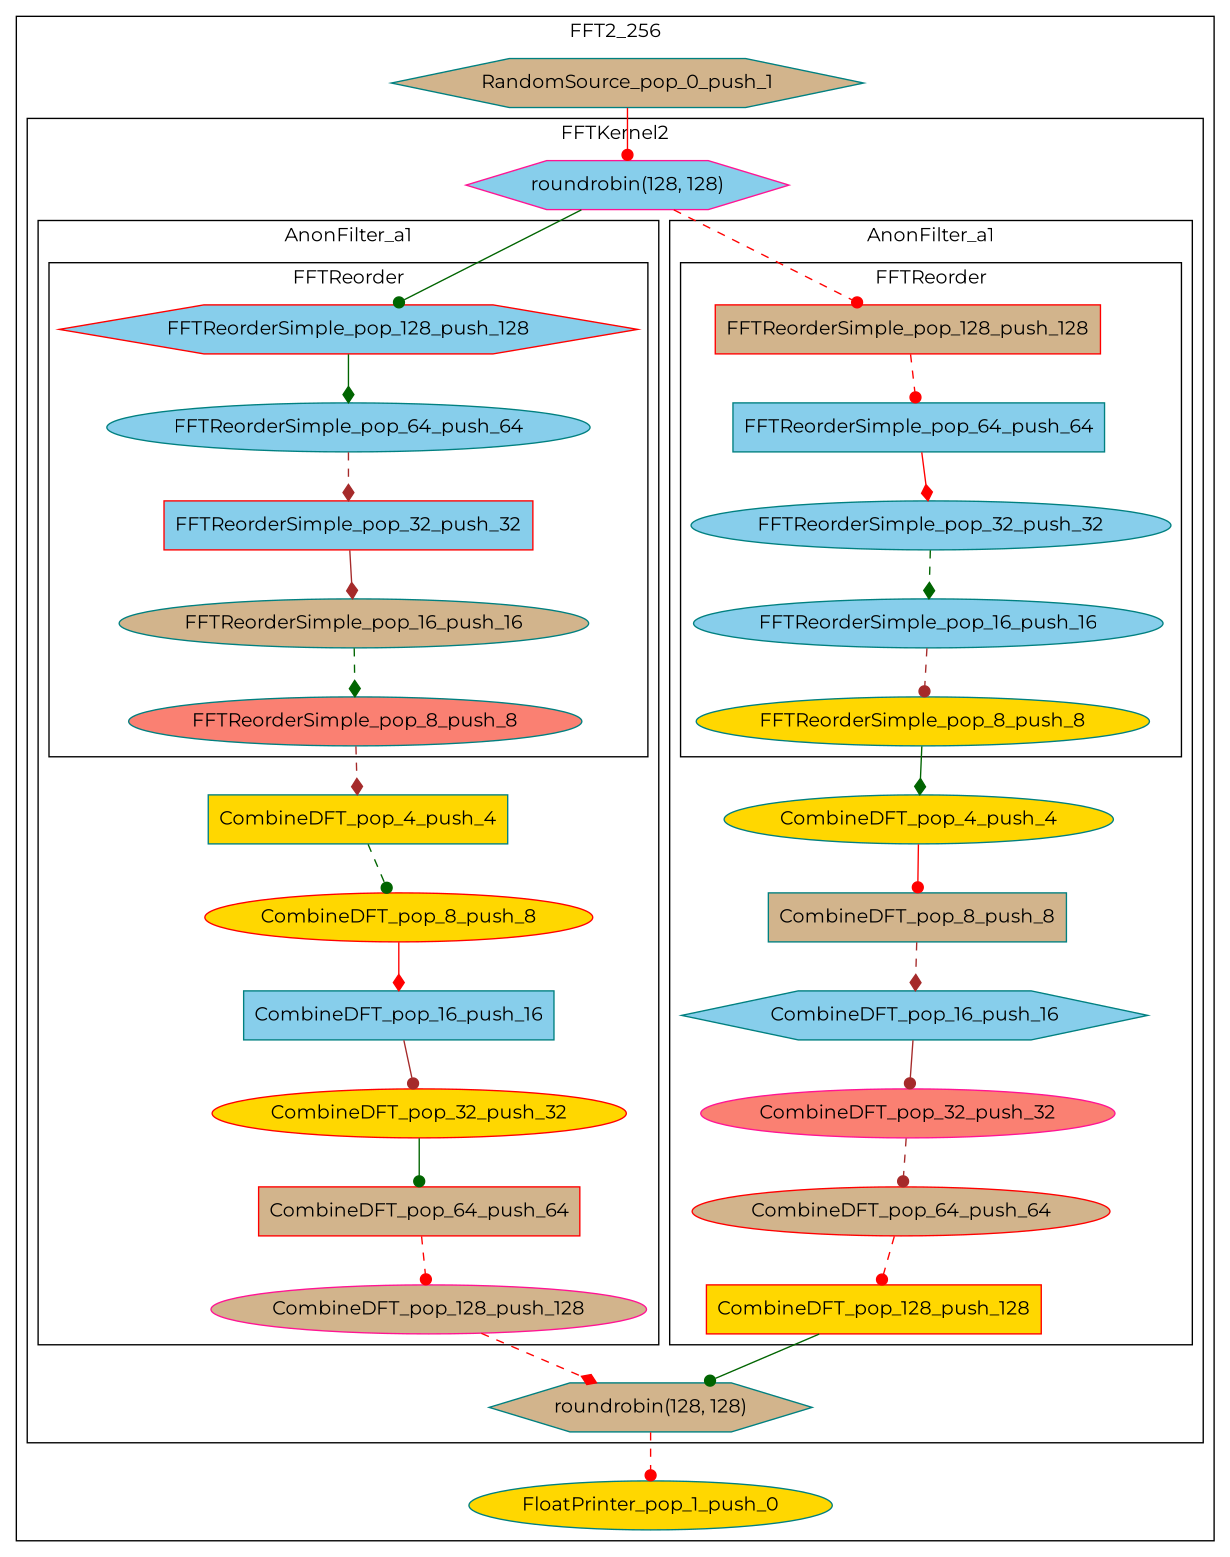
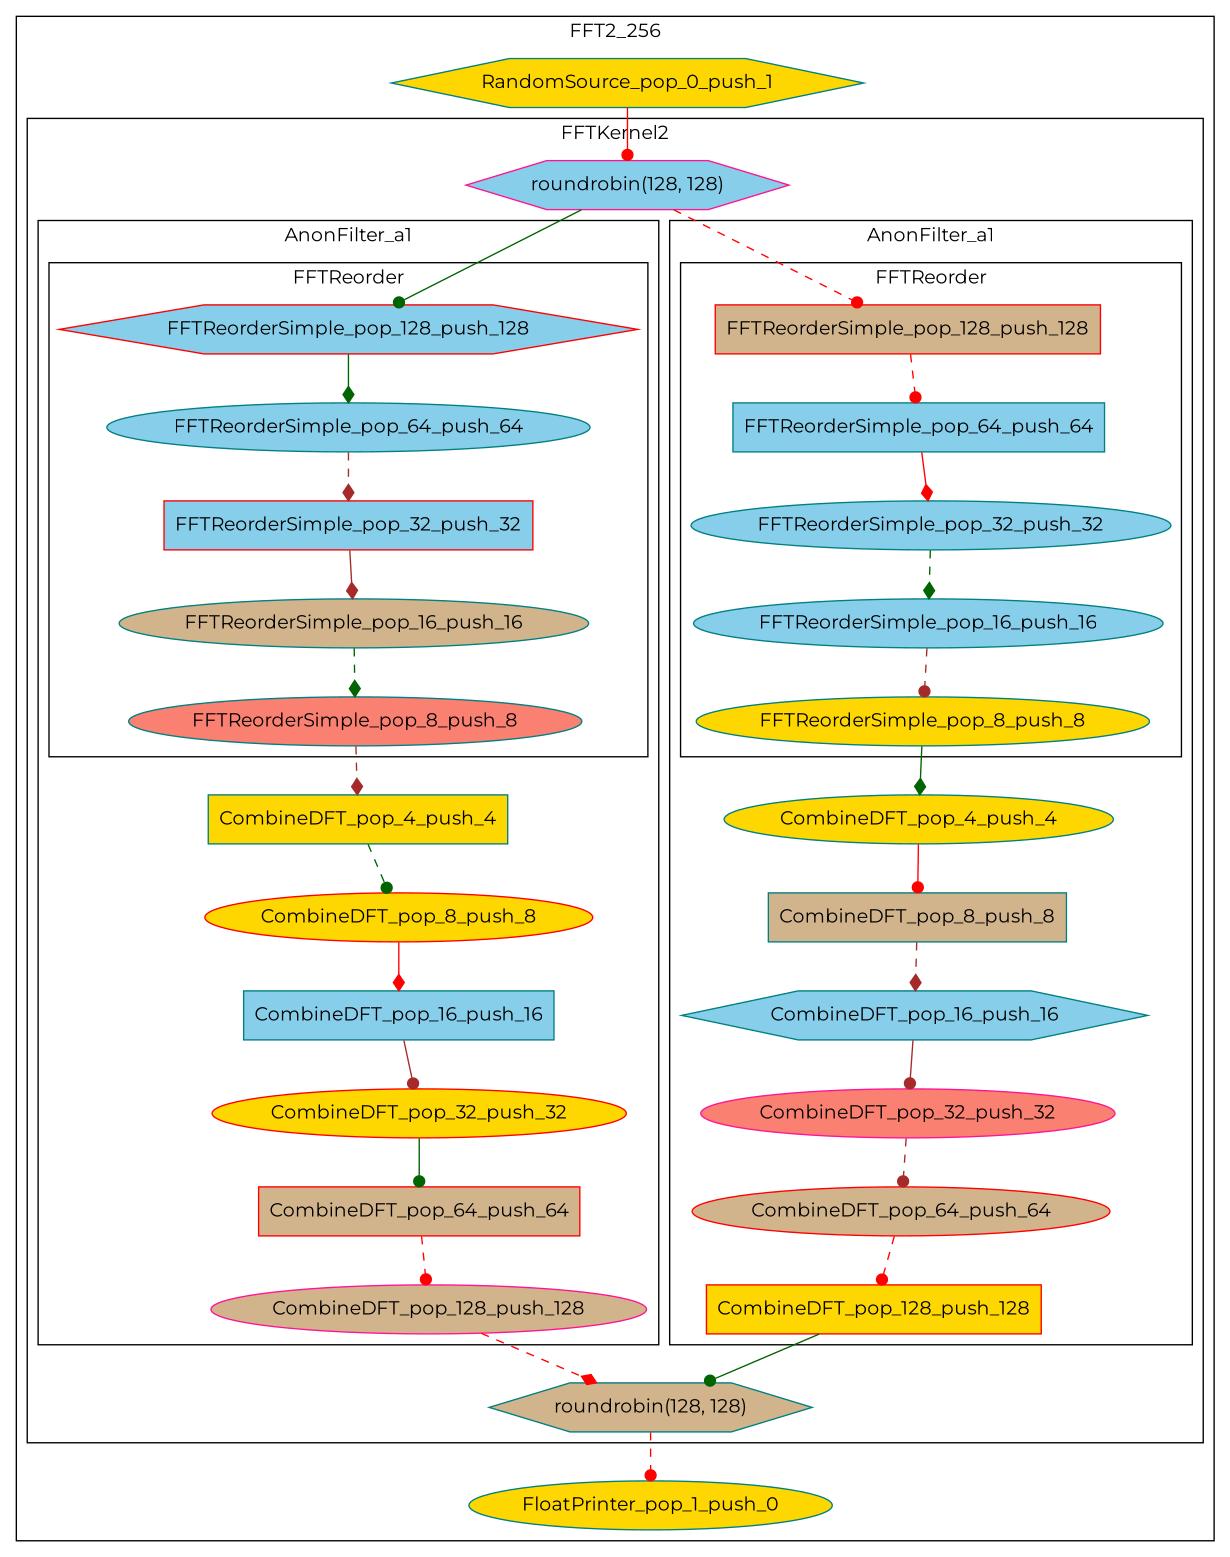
node "RandomSource_pop_0_push_1": fillcolor tan -> gold
